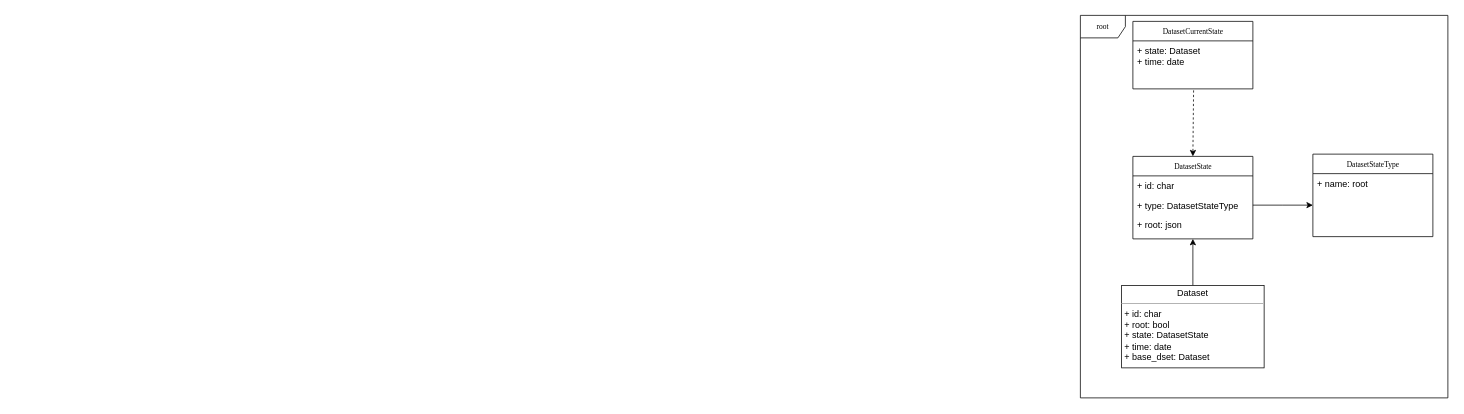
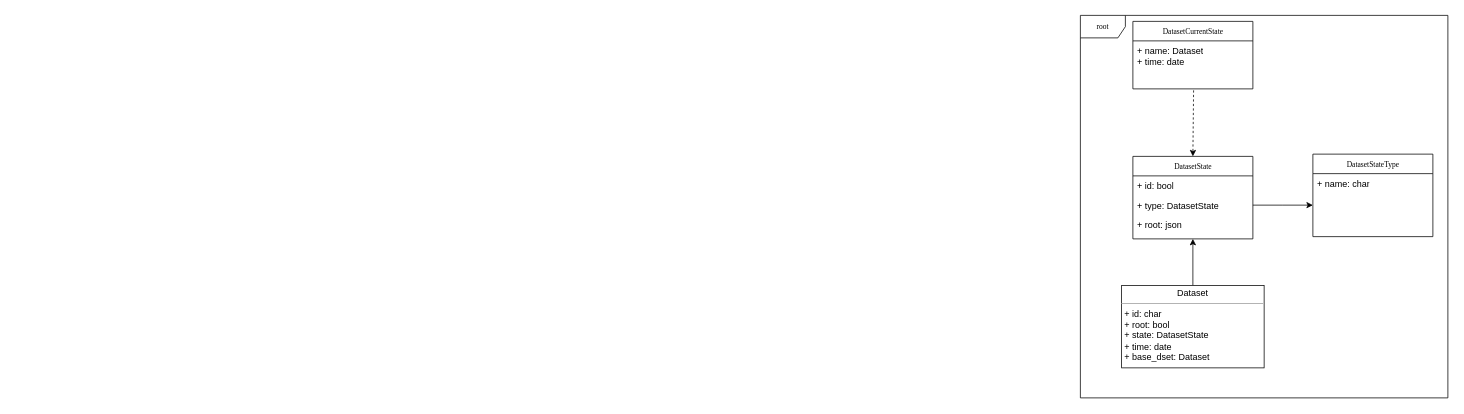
node "+ state: Dataset + time: date": label "+ state: Dataset + time: date" -> "+ name: Dataset + time: date"
node "+ name: root": label "+ name: root" -> "+ name: char"
node "+ id: char": label "+ id: char" -> "+ id: bool"
node "+ type: DatasetStateType": label "+ type: DatasetStateType" -> "+ type: DatasetState"
